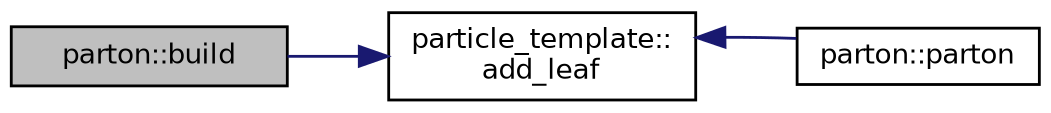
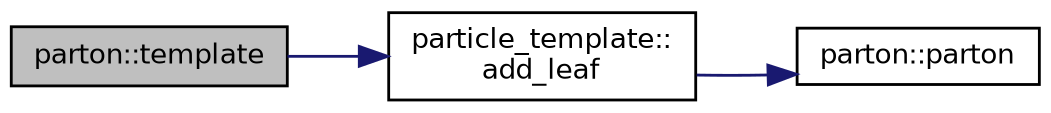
edge "parton::parton" -> "particle_template:: add_leaf": reversed
node "parton::build": label "parton::build" -> "parton::template"
